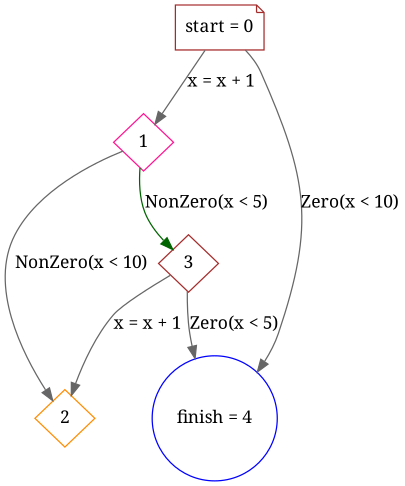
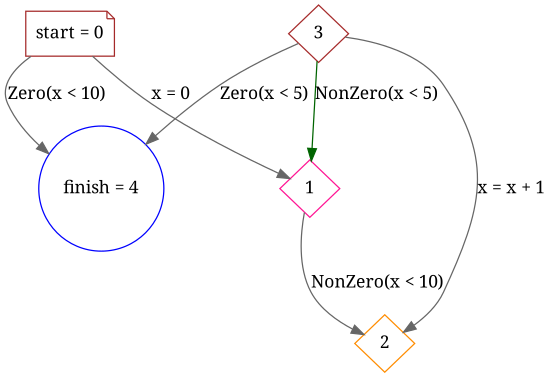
edge "start = 0" -> "1": label "x = x + 1" -> "x = 0"
edge "1" -> "3": reversed
